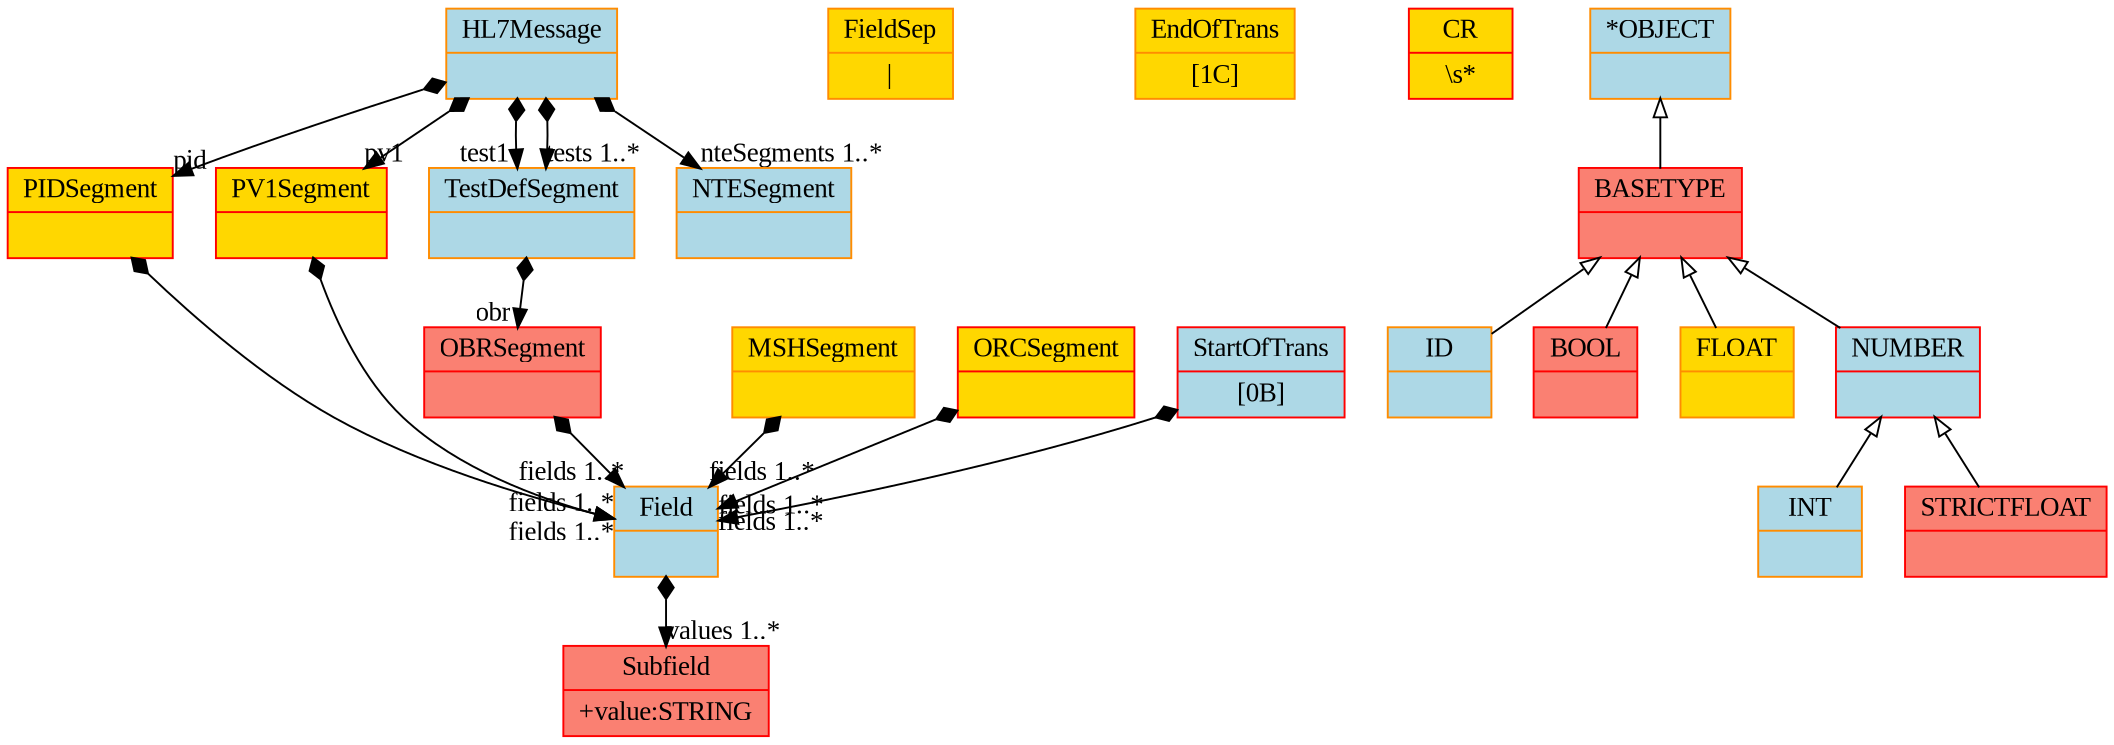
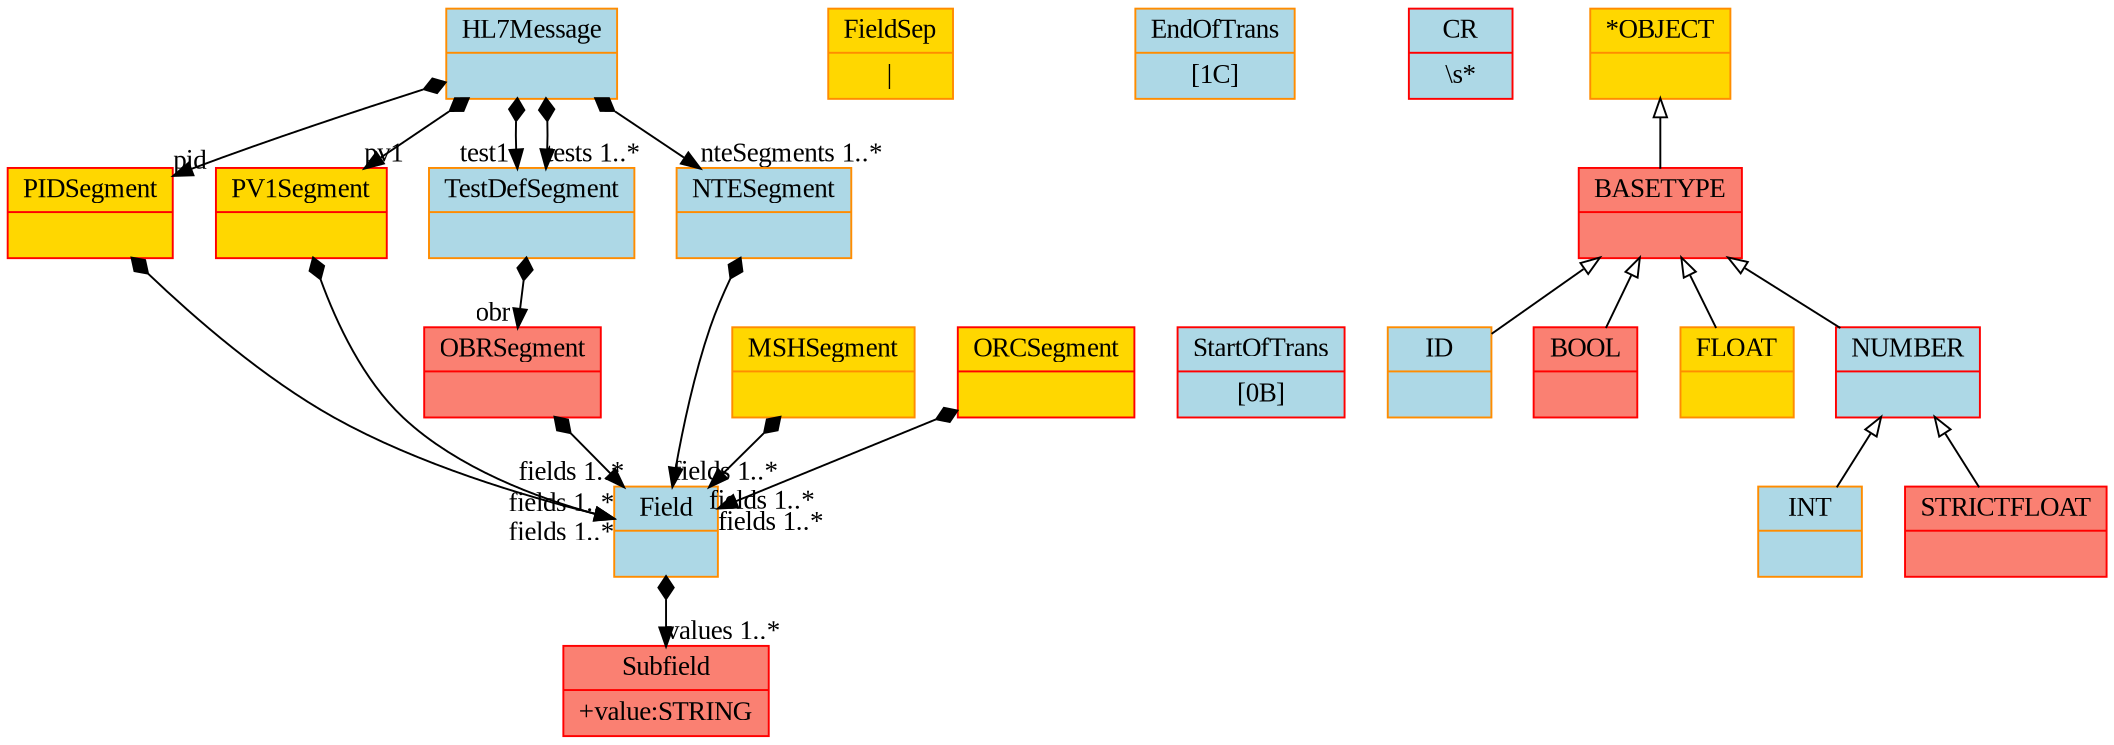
node "EndOfTrans": fillcolor gold -> lightblue
node "CR": fillcolor gold -> lightblue
node "*OBJECT": fillcolor lightblue -> gold
edge "StartOfTrans" -- "Field": now "NTESegment" -- "Field"
